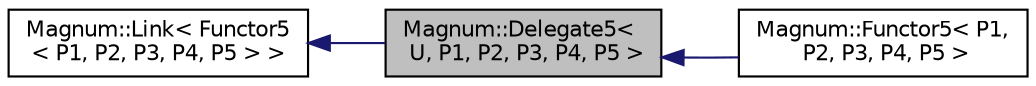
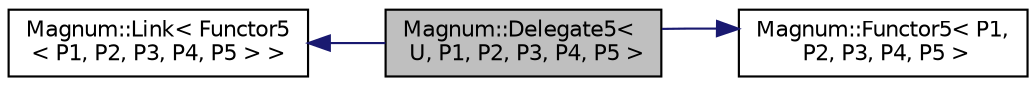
edge "Magnum::Functor5< P1, P2, P3, P4, P5 >" -> "Magnum::Delegate5< U, P1, P2, P3, P4, P5 >": reversed
